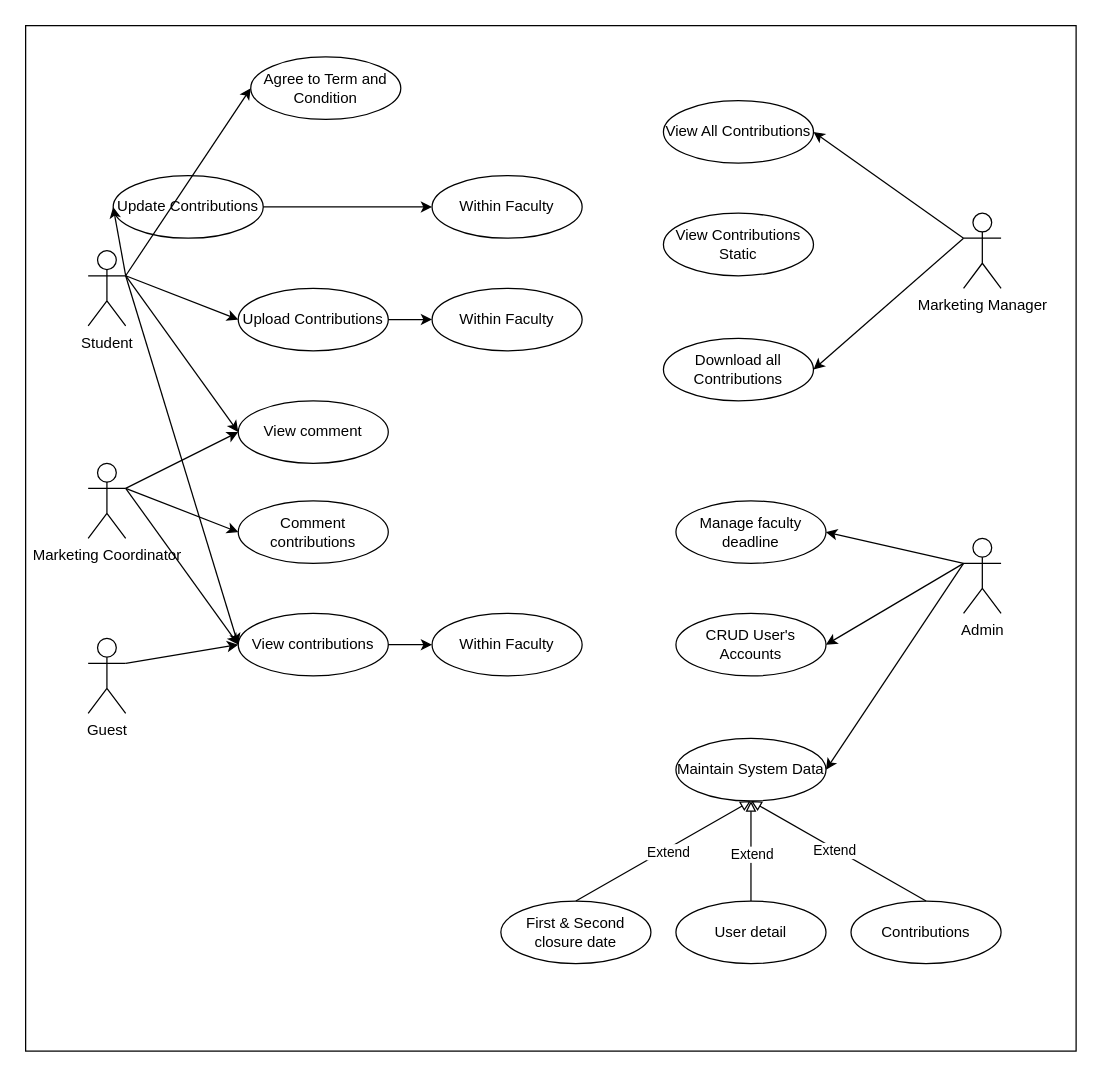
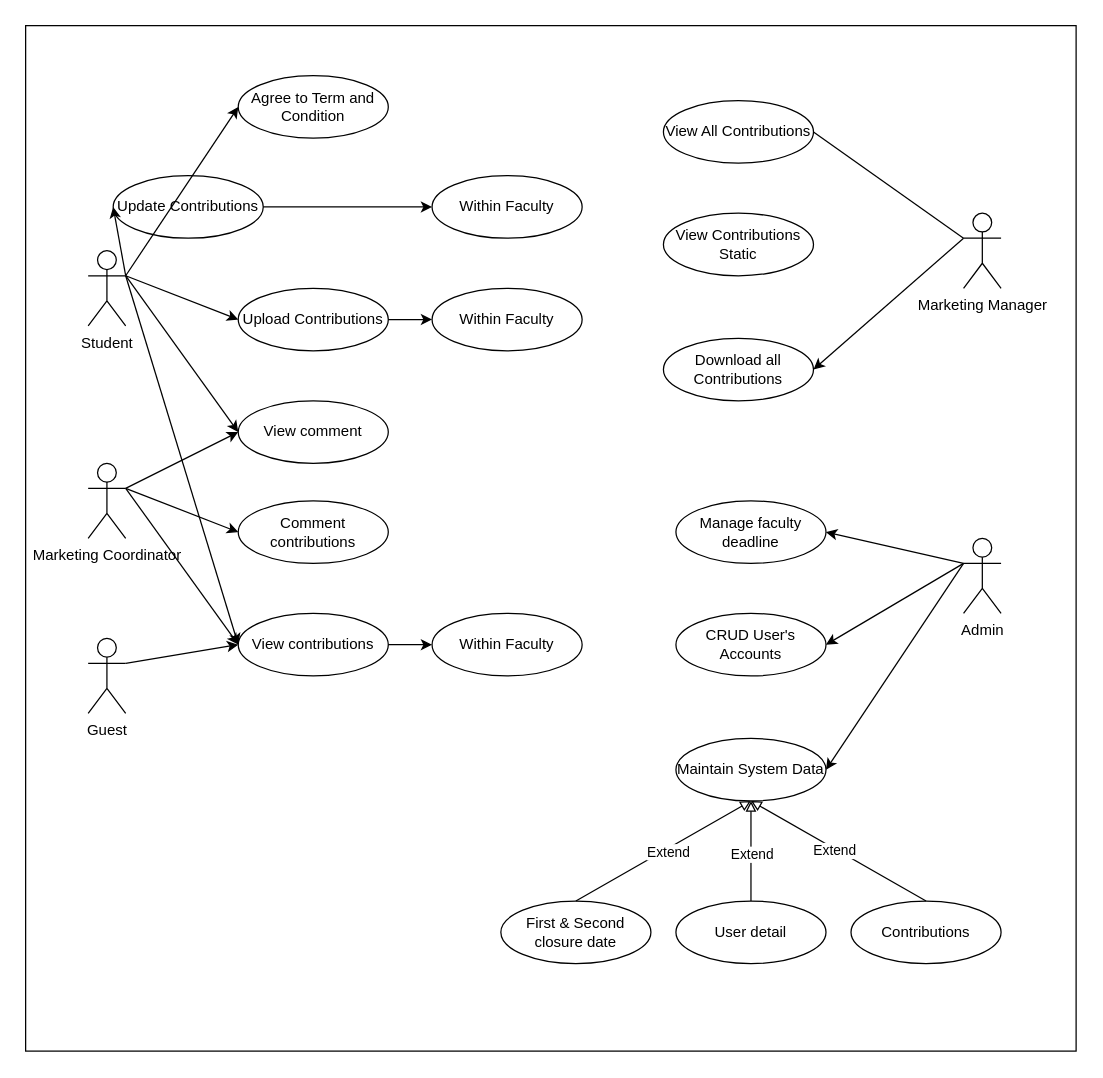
node "Agree to Term and Condition": moved (326, 88) -> (313, 107)
edge "Marketing Manager" -> "View All Contributions": arrowhead classic -> none
